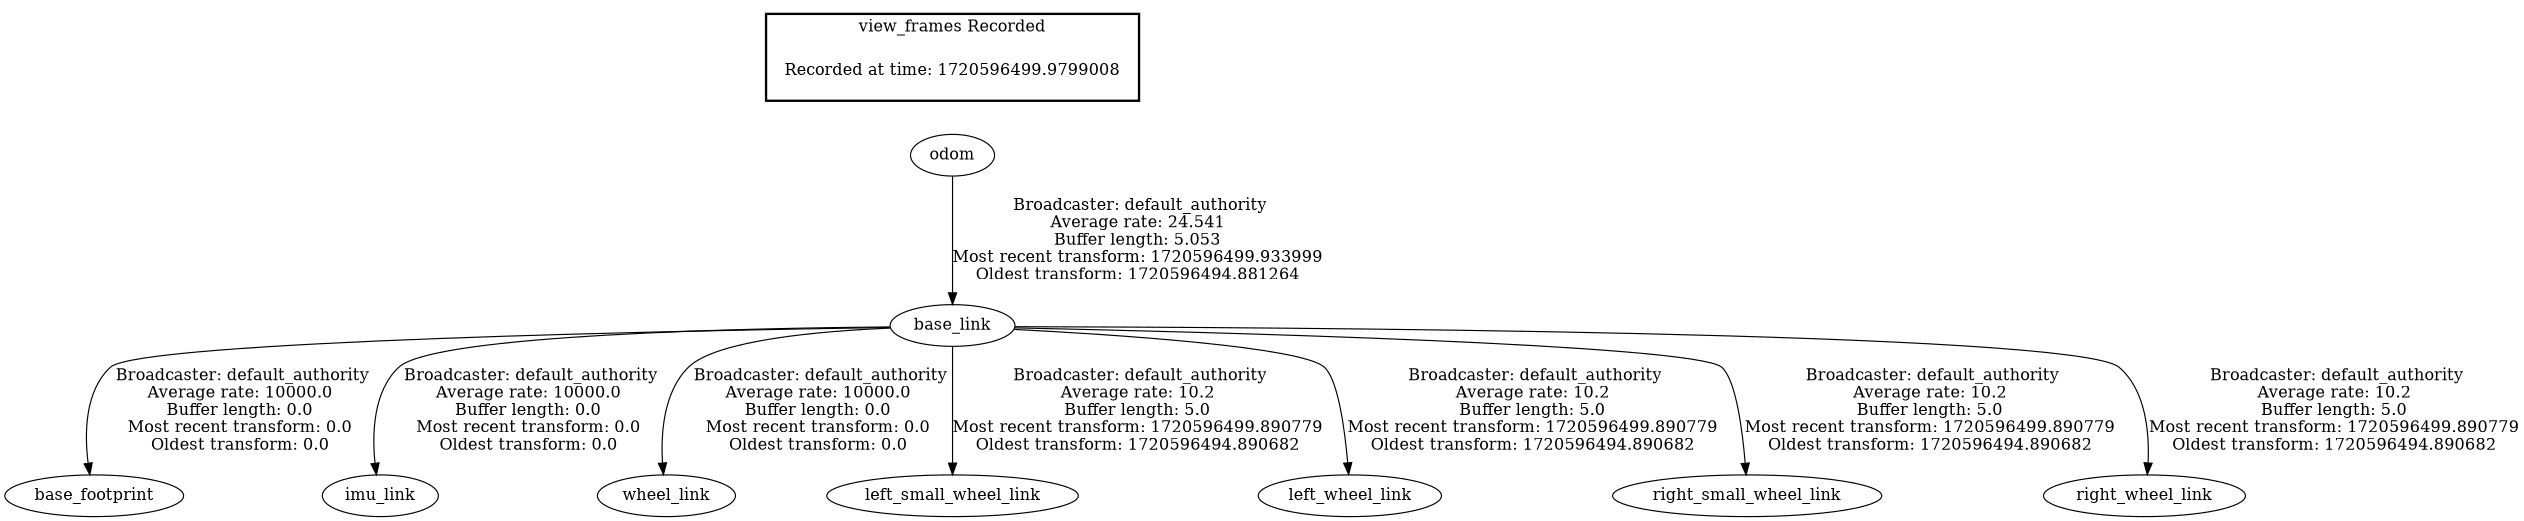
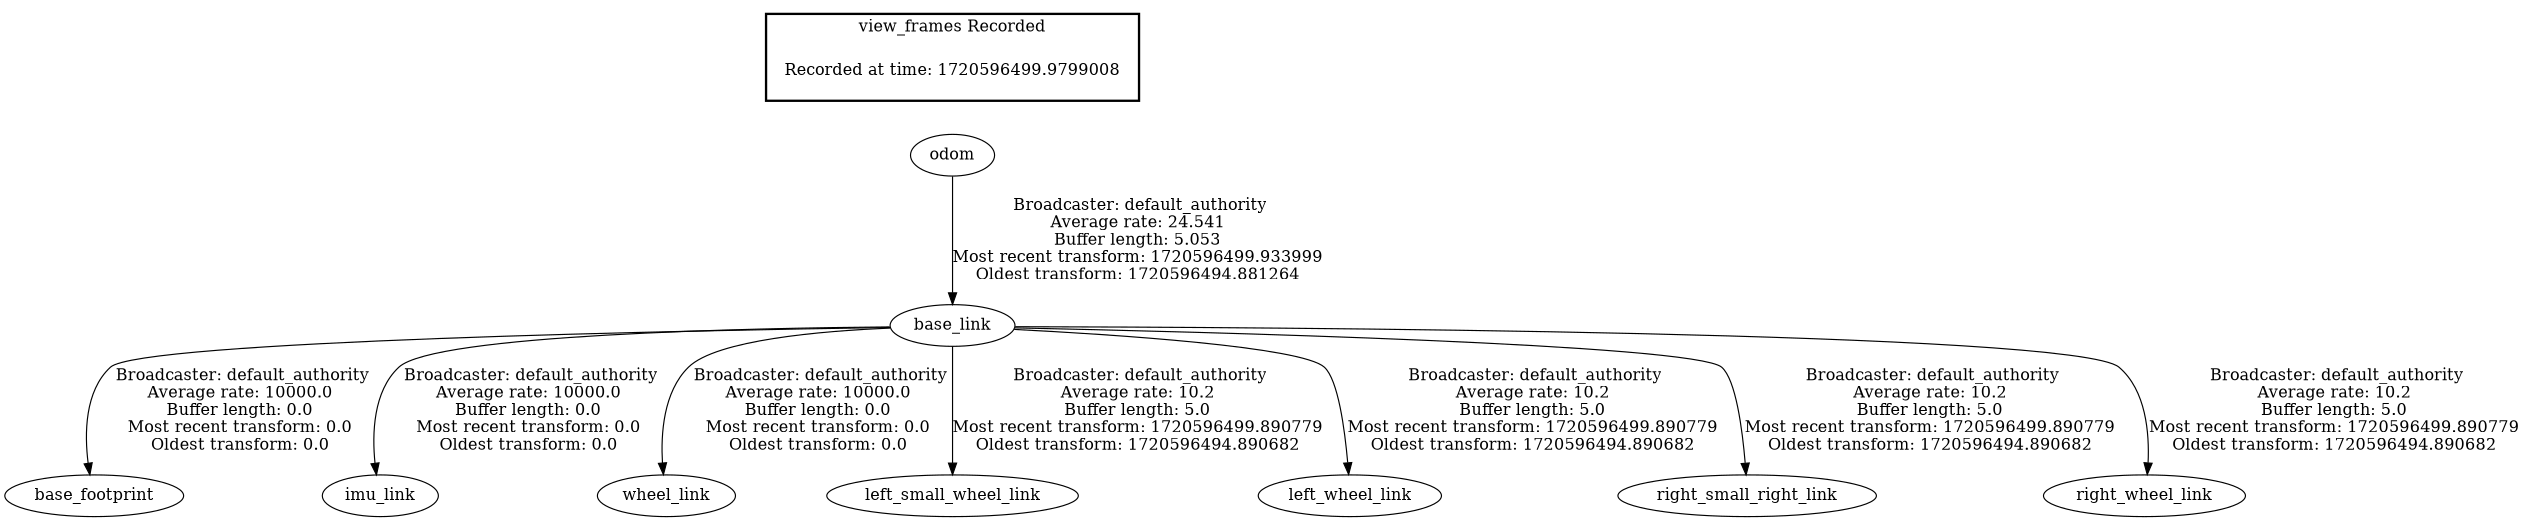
node "right_small_wheel_link": label "right_small_wheel_link" -> "right_small_right_link"
